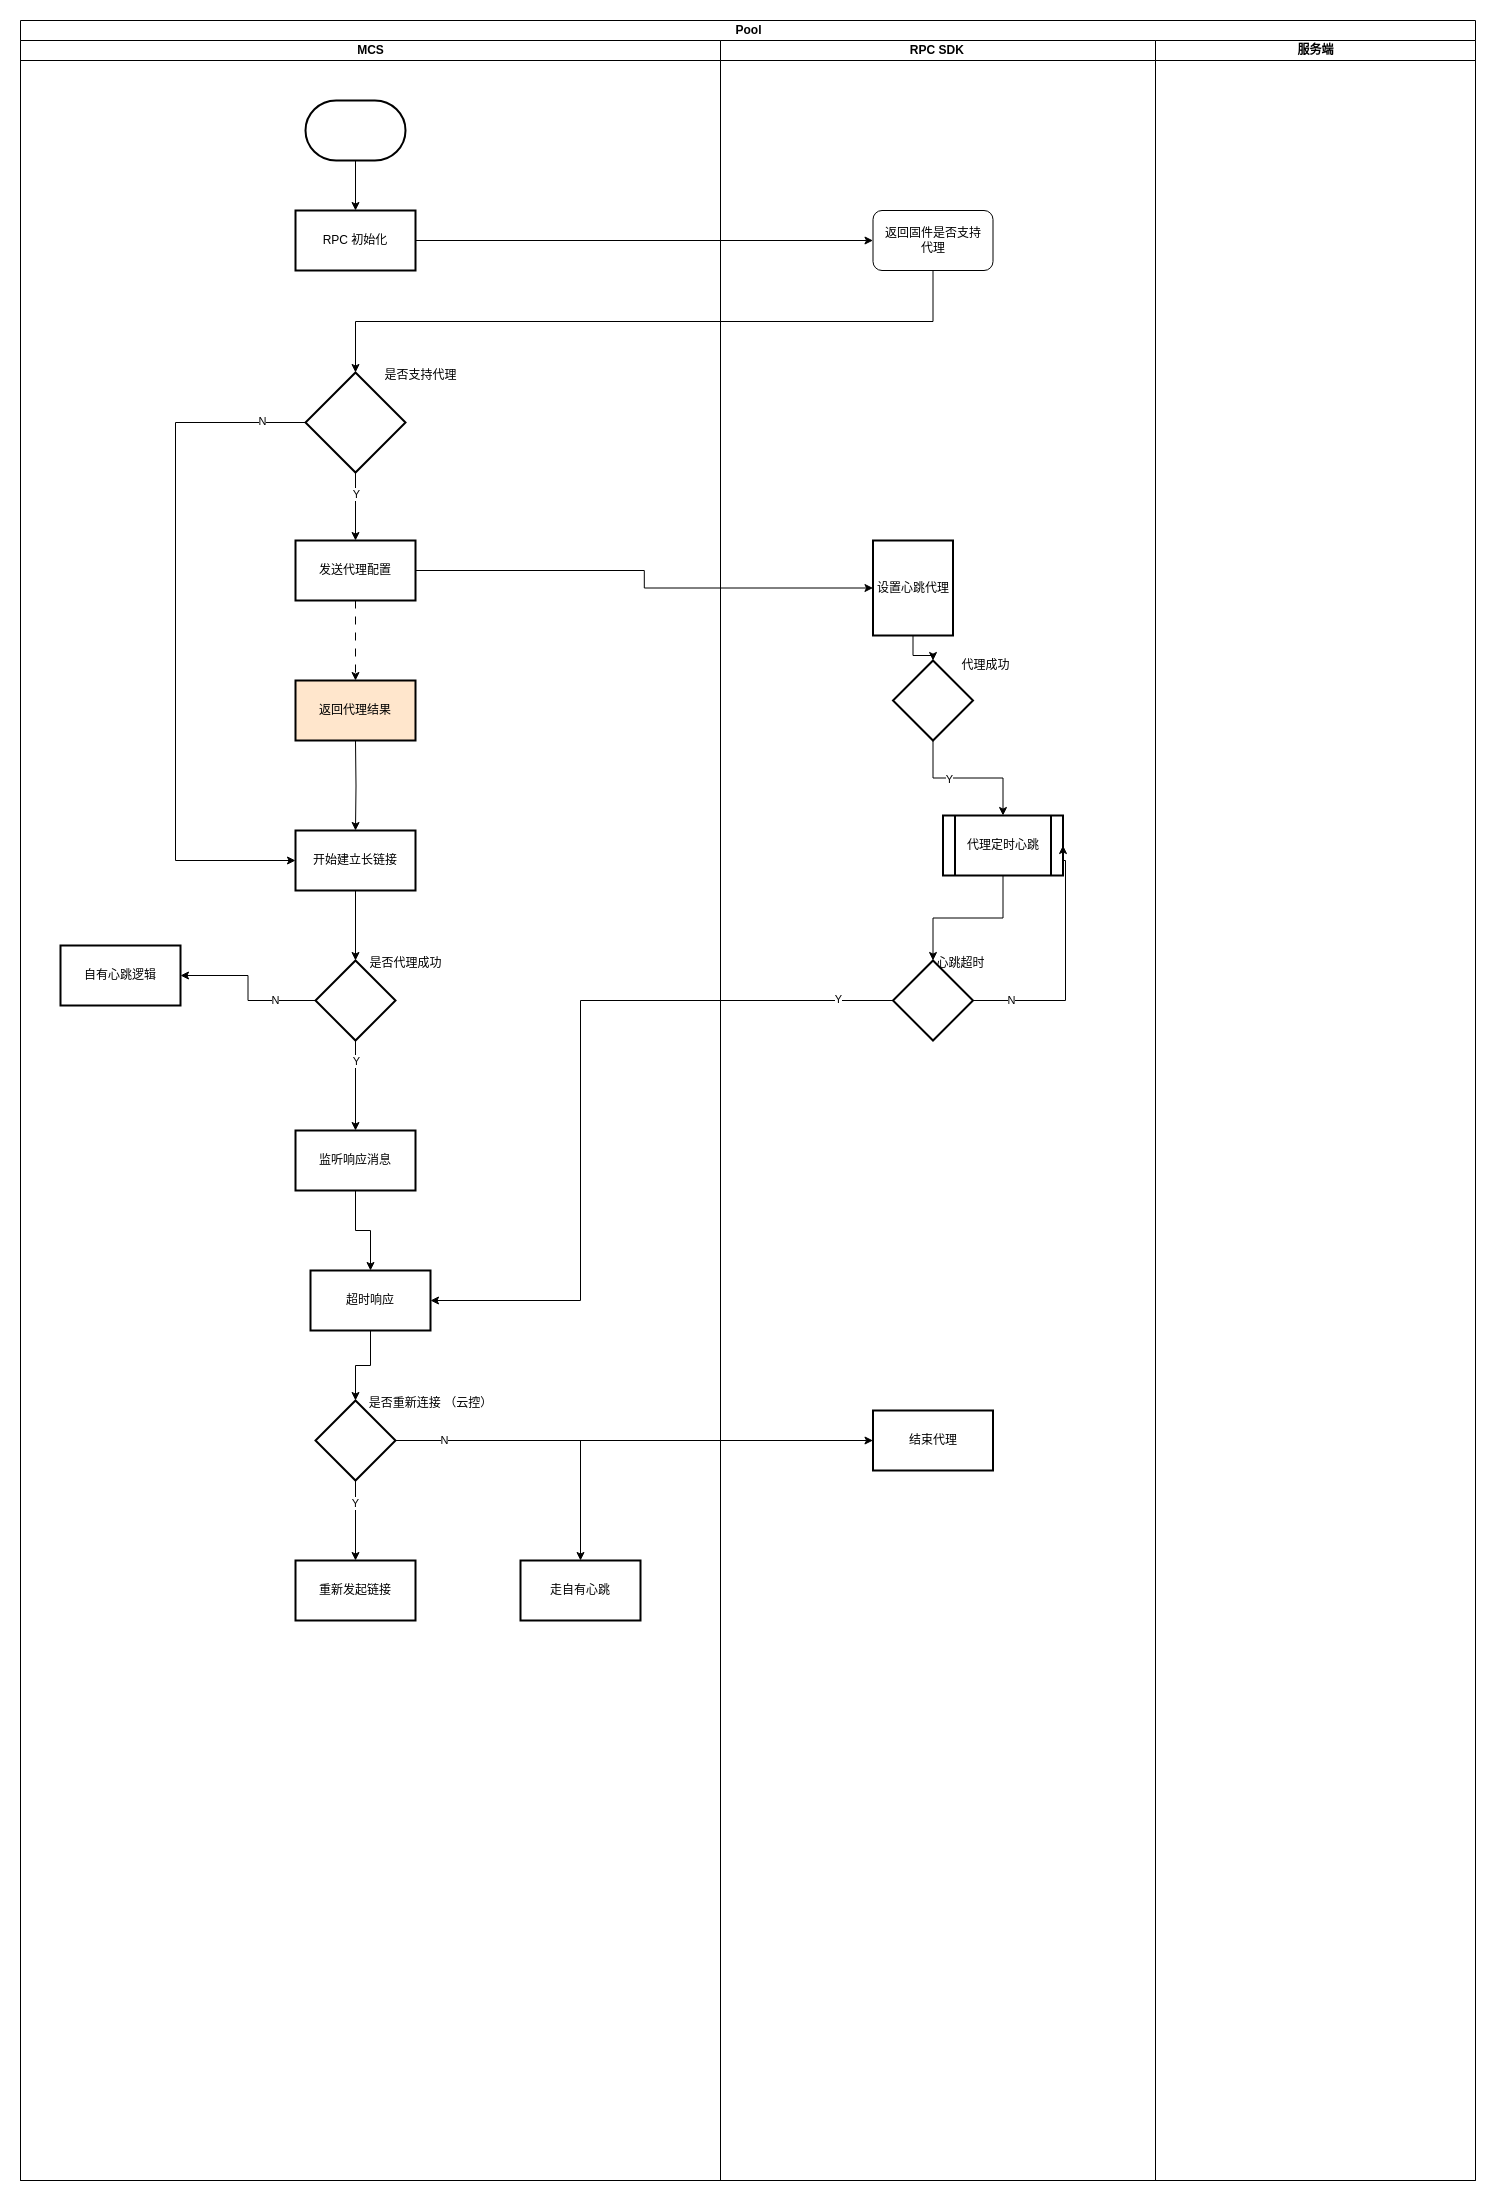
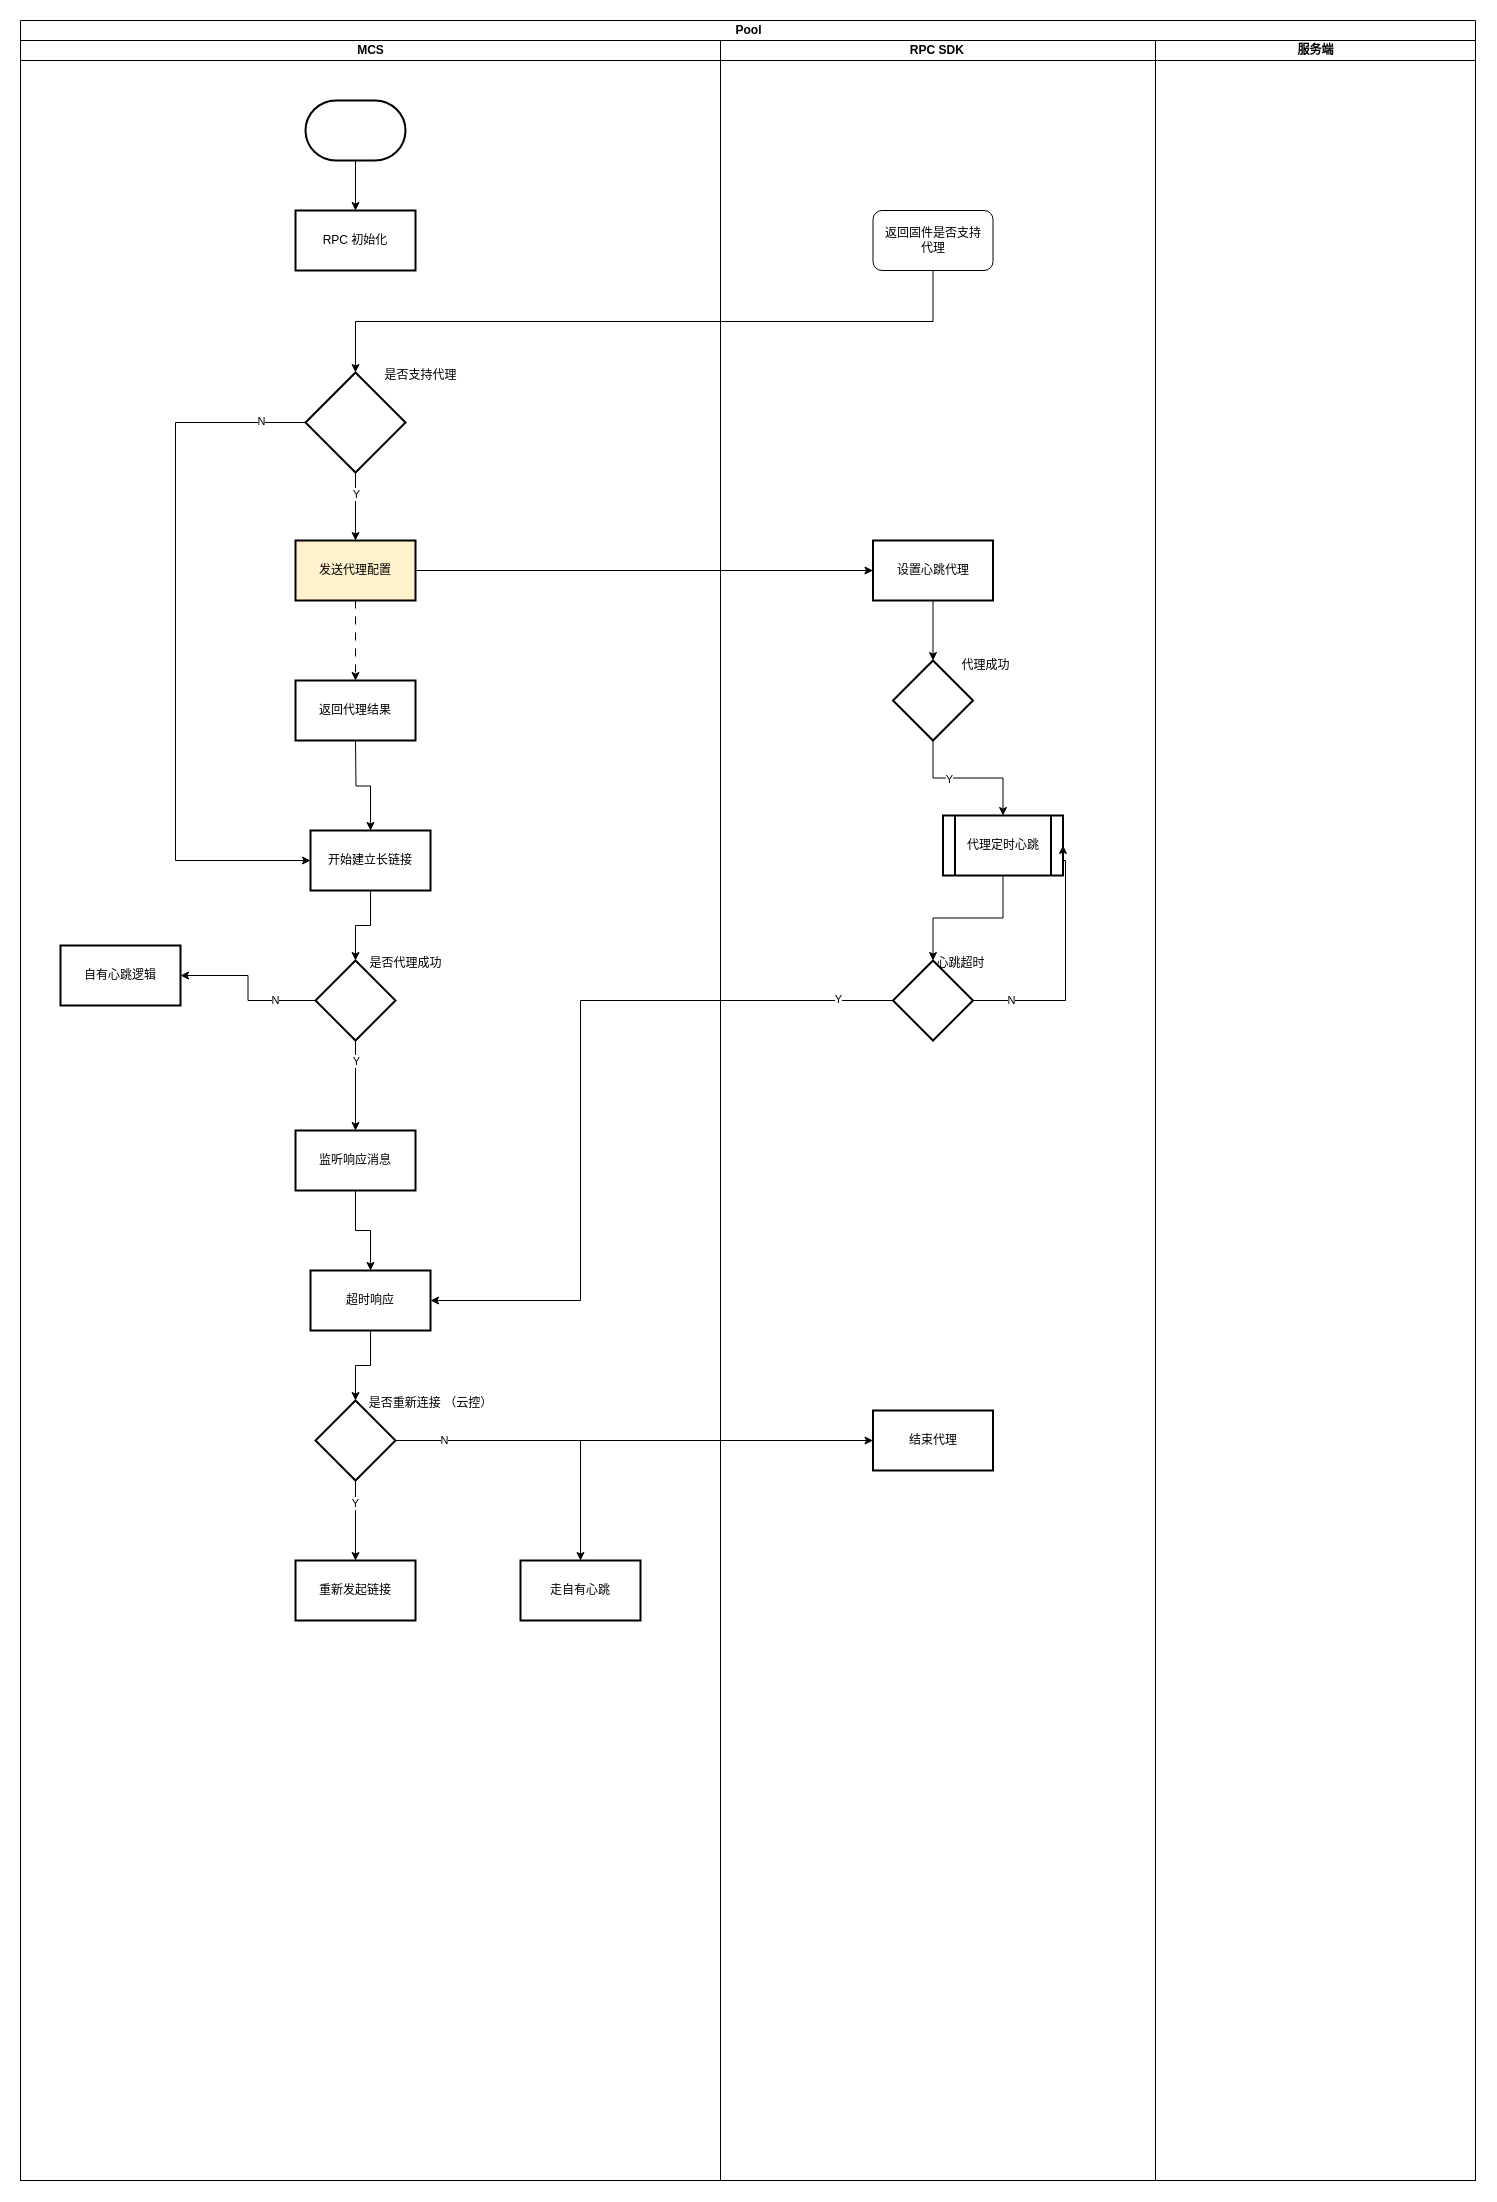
edge "RPC 初始化" -> "返回固件是否支持 代理": removed
node "发送代理配置": fillcolor #ffffff -> #fff2cc
node "设置心跳代理": size 80x95 -> 120x60
node "返回代理结果": fillcolor #ffe6cc -> #ffffff
node "开始建立长链接": moved (356, 861) -> (371, 861)
